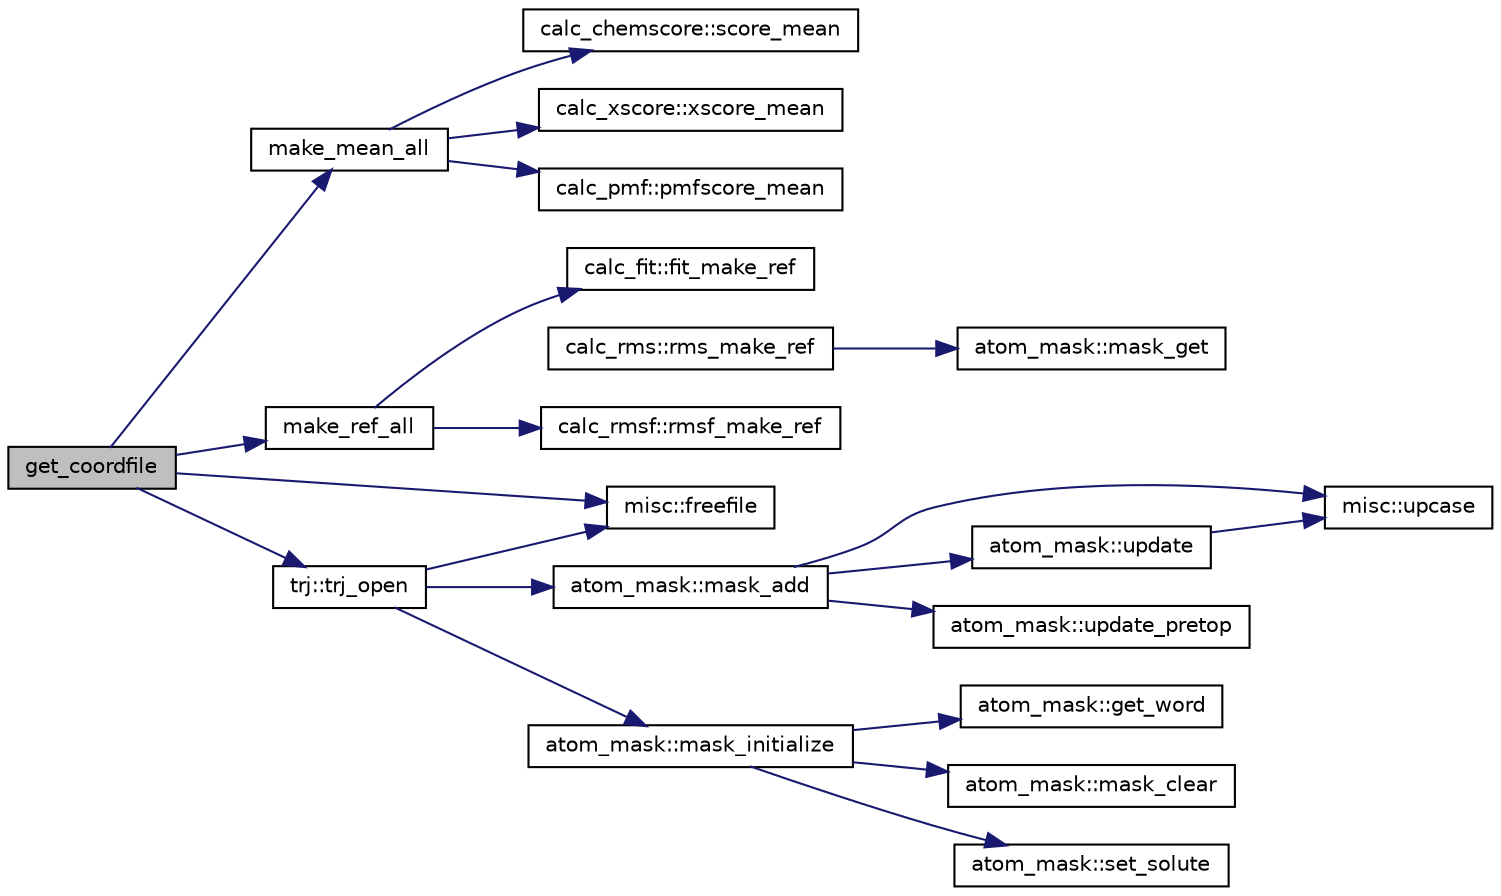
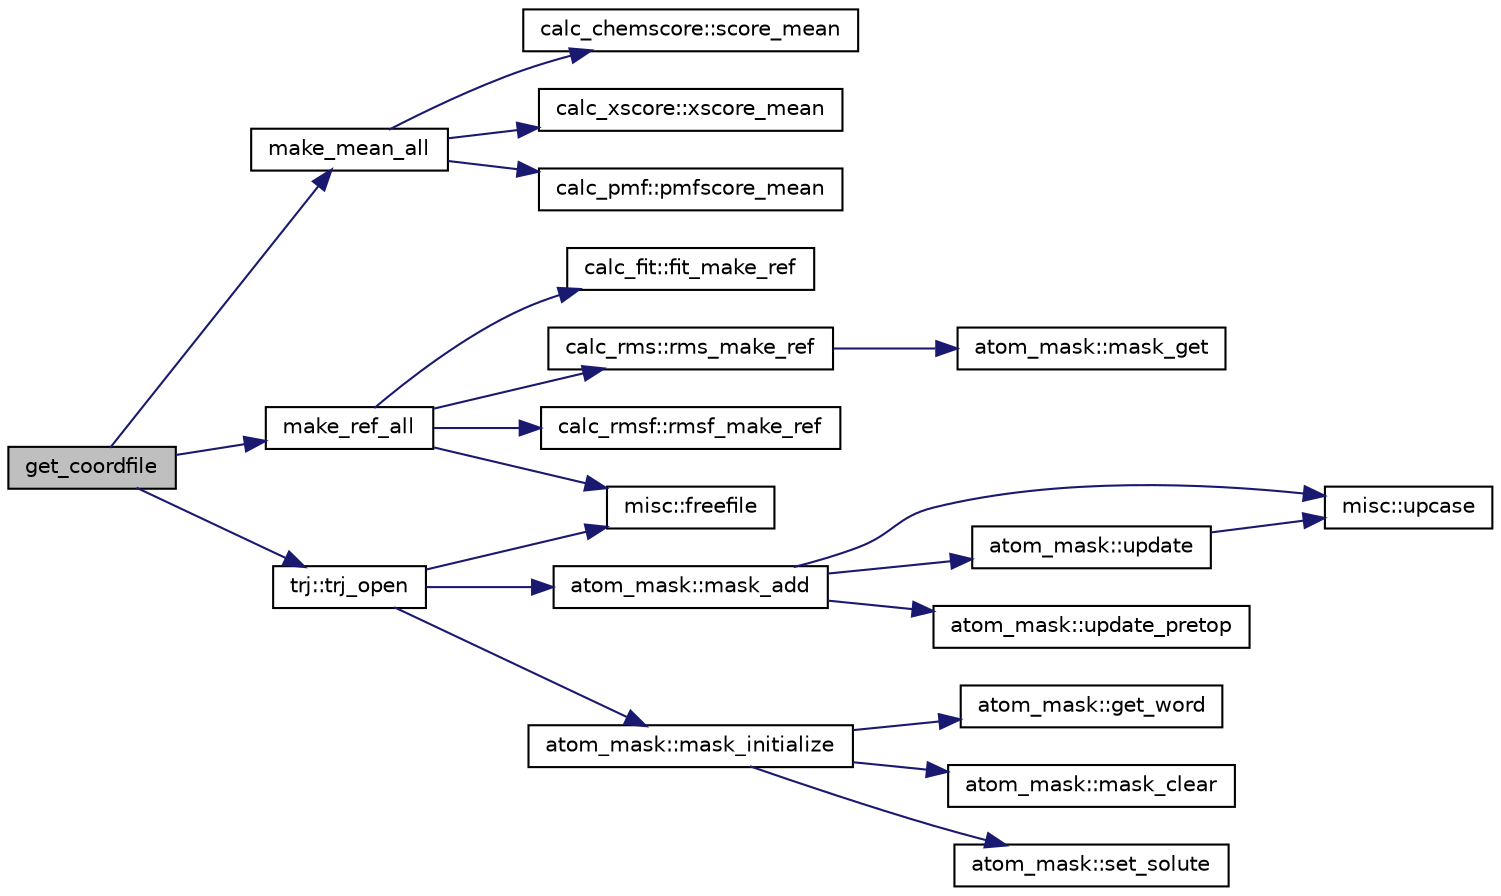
edge "make_ref_all" -> "calc_rms::rms_make_ref": added
edge "get_coordfile" -> "misc::freefile": now "make_ref_all" -> "misc::freefile"
